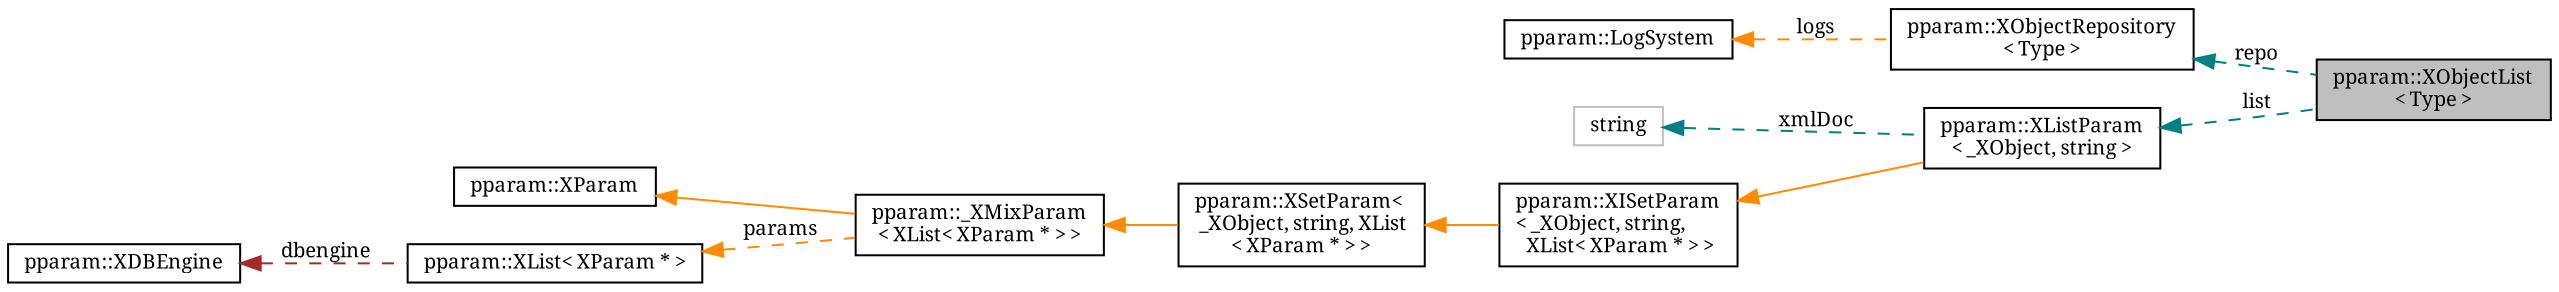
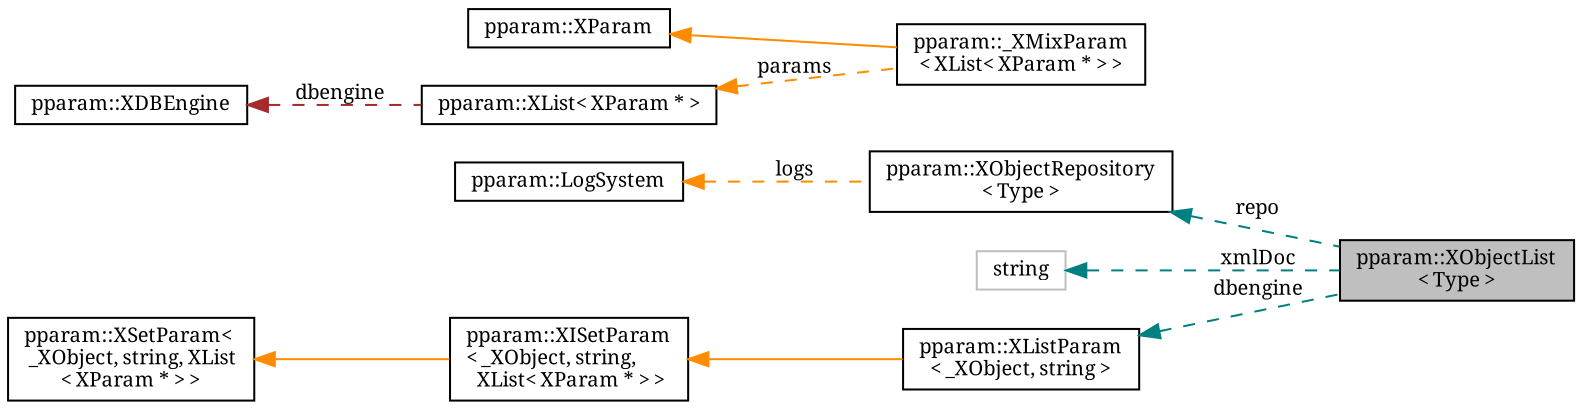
edge "pparam::XObjectList < Type >" -> "pparam::XListParam < _XObject, string >": label " list" -> " dbengine"
edge "pparam::XListParam < _XObject, string >" -> "string": now "pparam::XObjectList < Type >" -> "string"
edge "pparam::XSetParam< _XObject, string, XList < XParam * > >" -> "pparam::_XMixParam < XList< XParam * > >": removed
